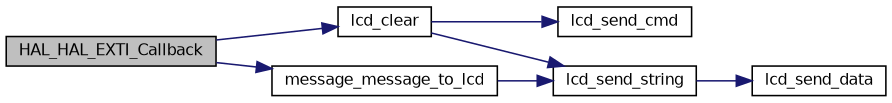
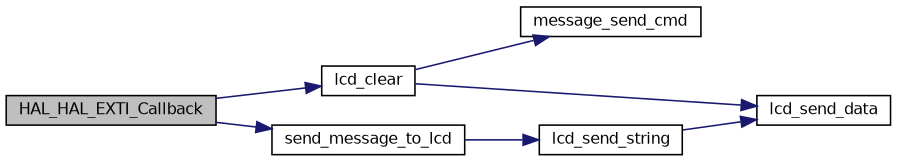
node "lcd_send_cmd": label "lcd_send_cmd" -> "message_send_cmd"
edge "lcd_clear" -> "lcd_send_string": now "lcd_clear" -> "lcd_send_data"
node "message_message_to_lcd": label "message_message_to_lcd" -> "send_message_to_lcd"
